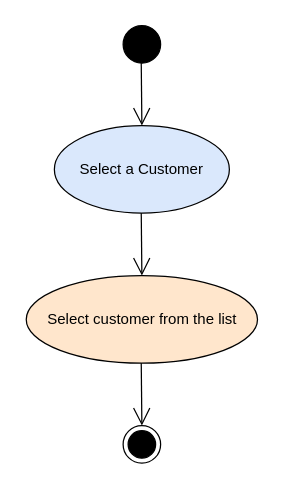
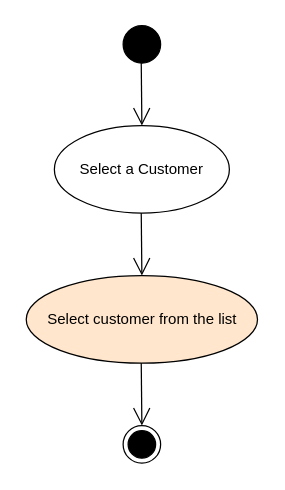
node "Select a Customer": fillcolor #dae8fc -> #ffffff
